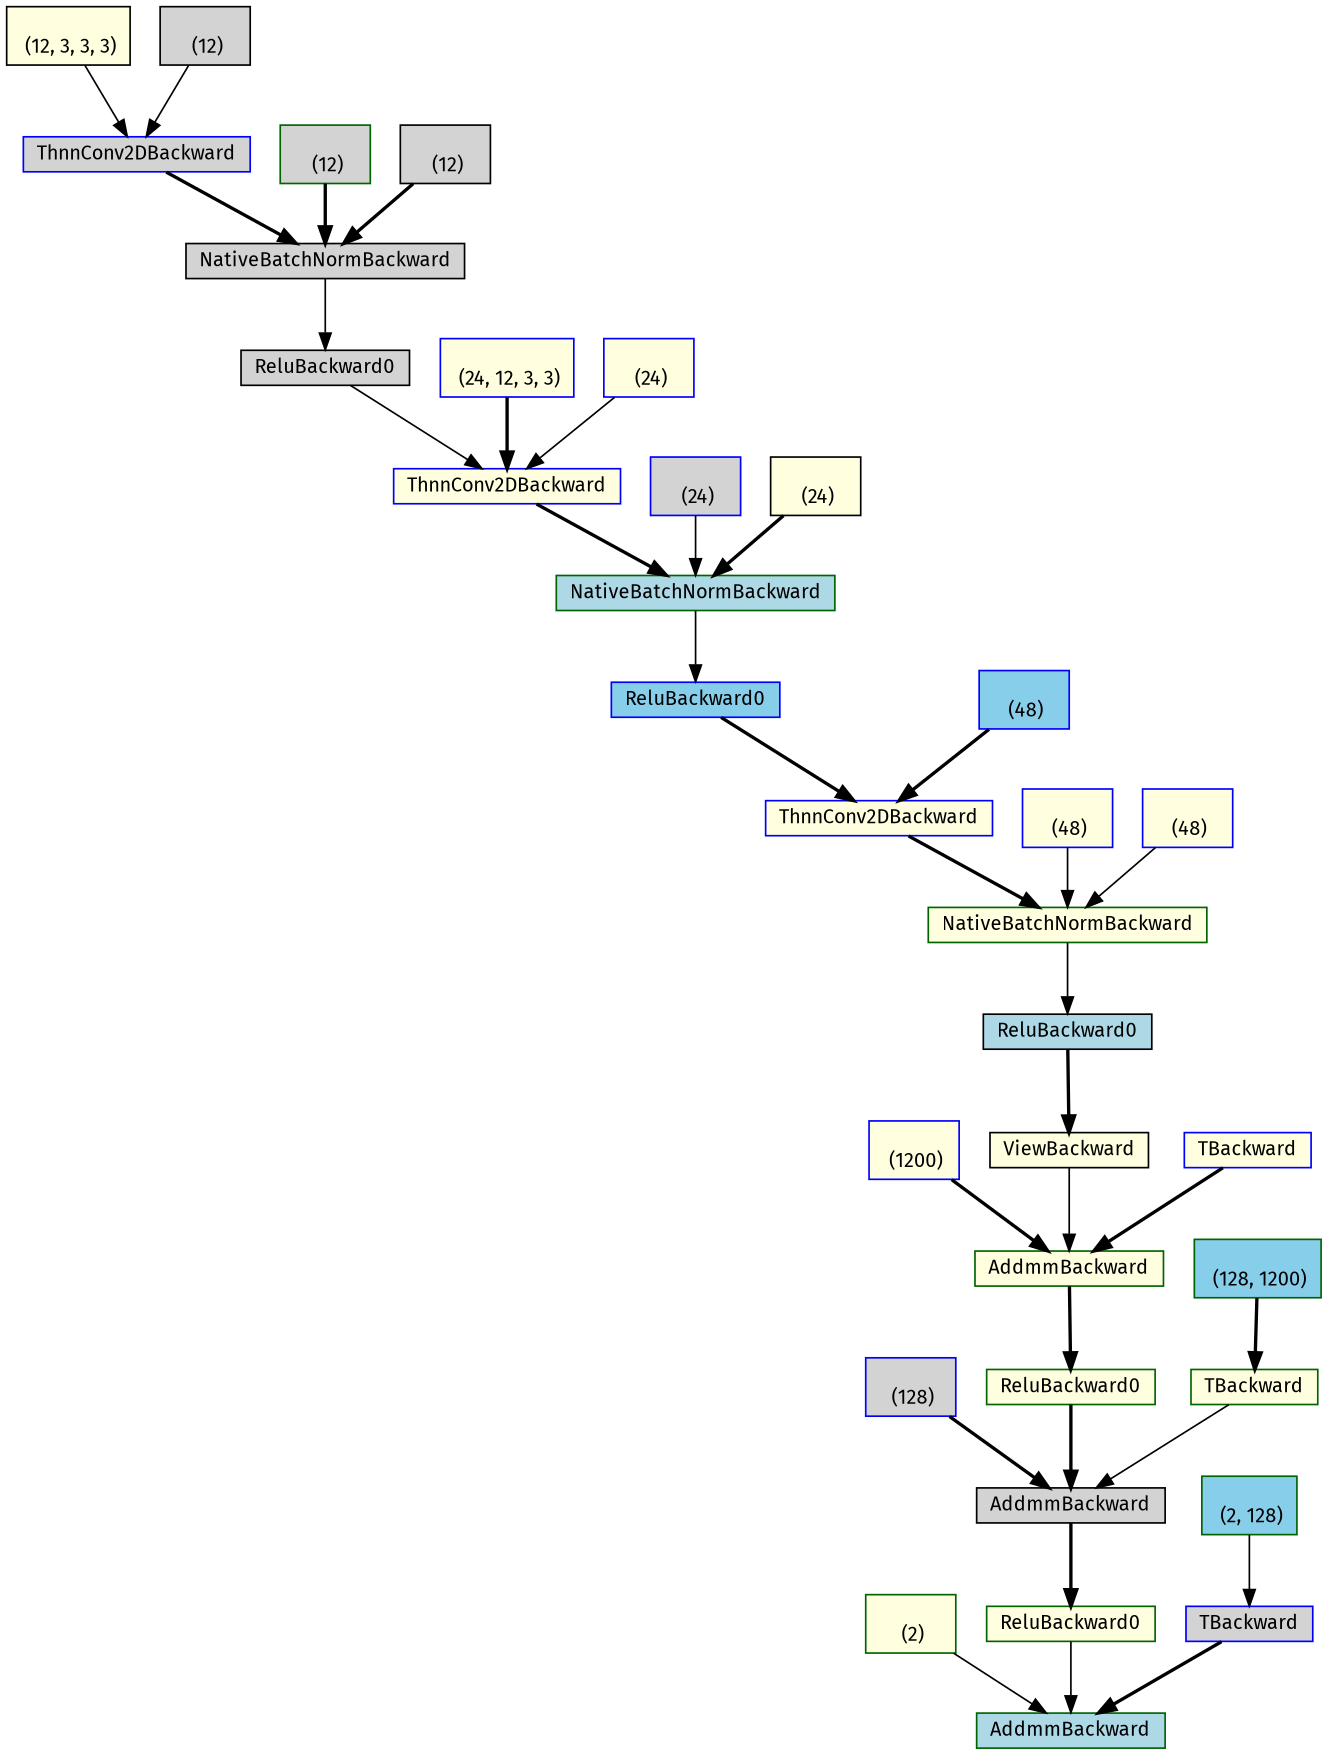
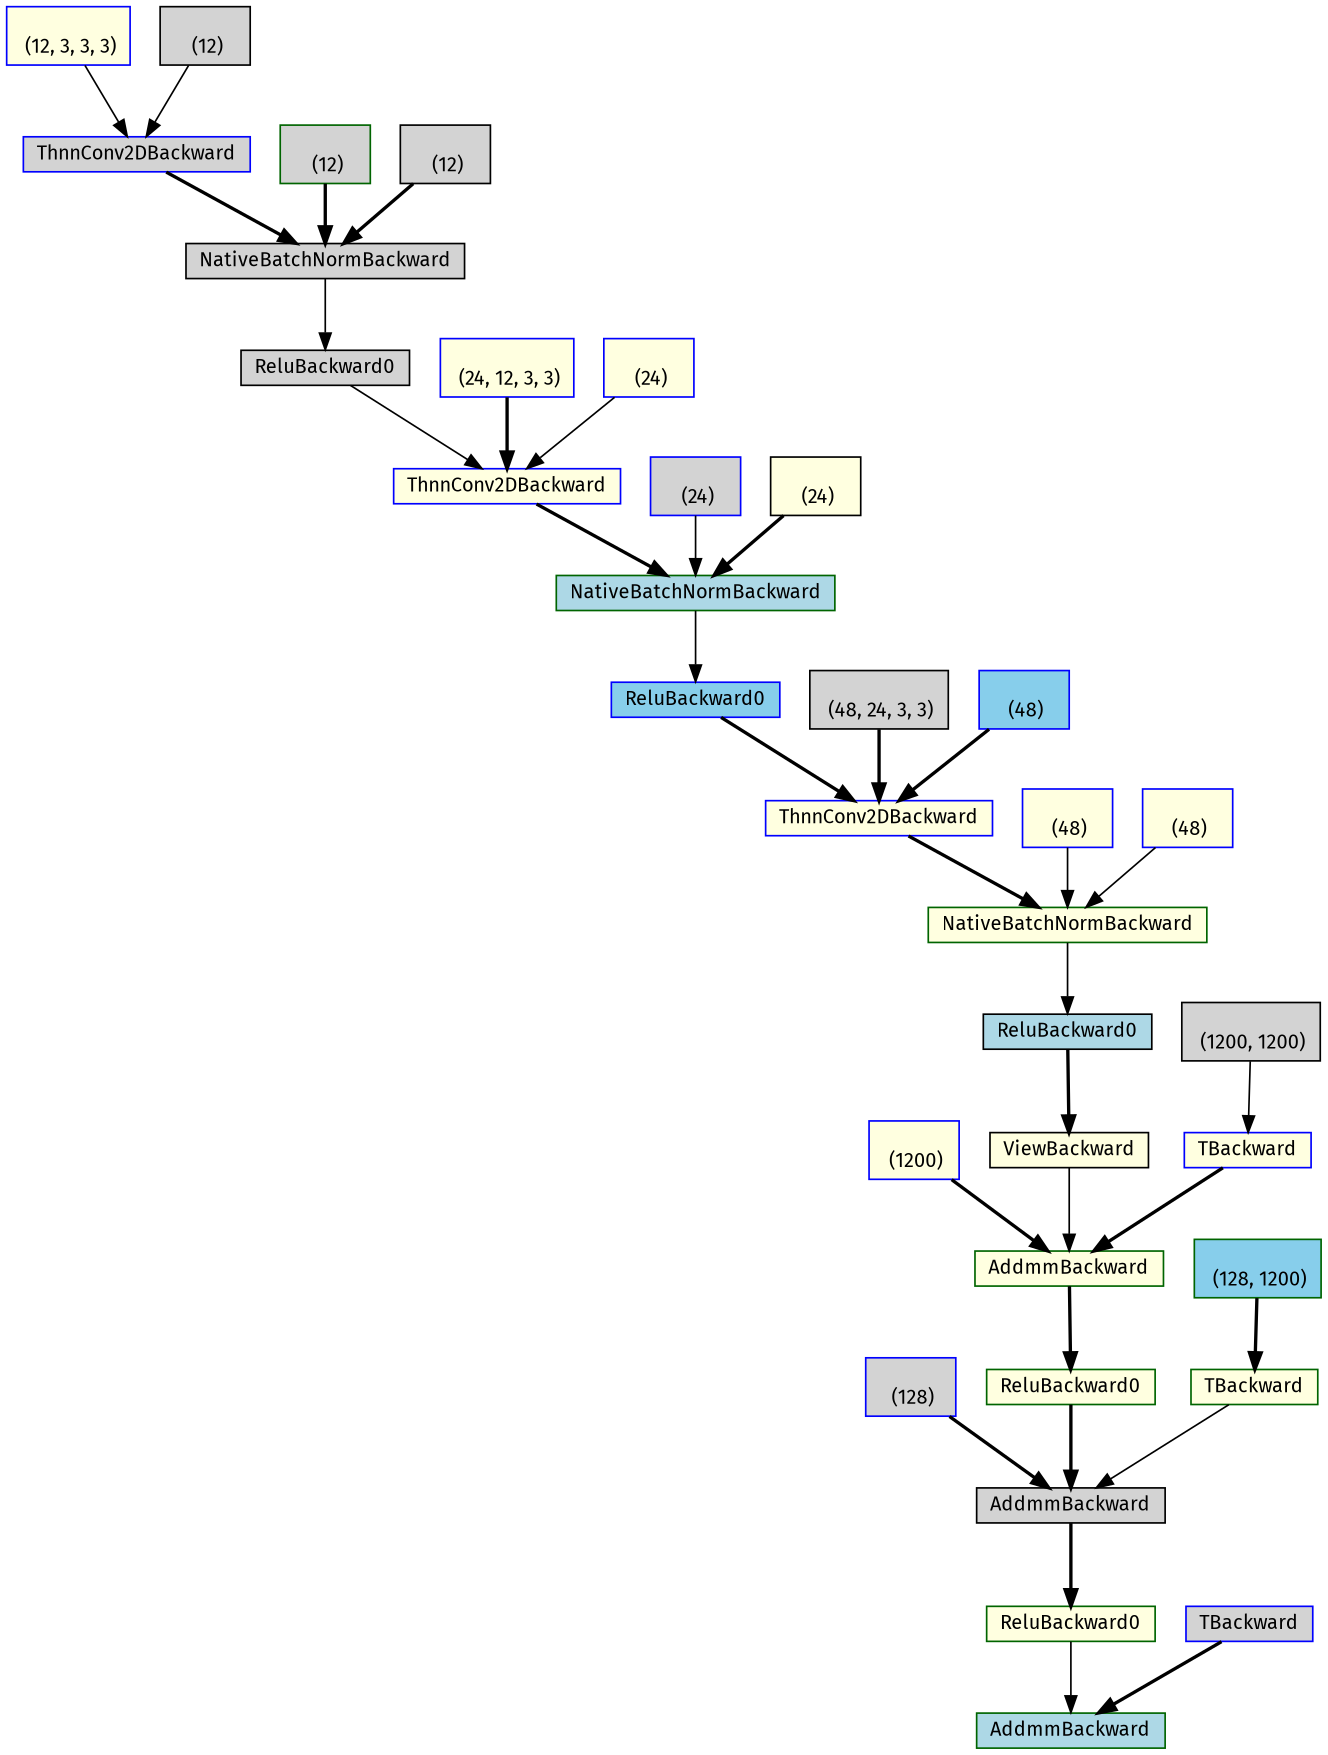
node "(12, 3, 3, 3)": color black -> blue
node "(48, 24, 3, 3)": added
node "(1200, 1200)": added
node "(2, 128)": removed
node "(2)": removed
